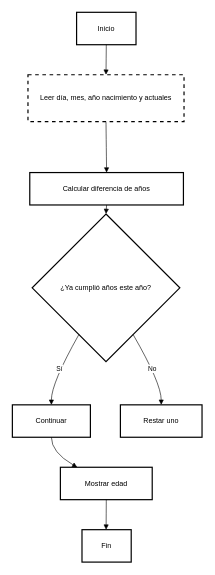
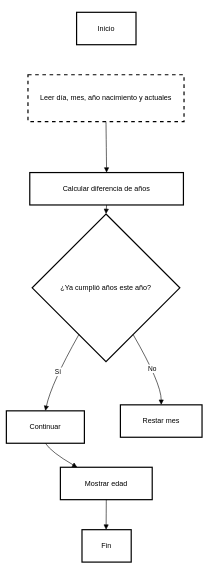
edge "Inicio" -> "Leer día, mes, año nacimiento y actuales": removed
node "Continuar": moved (51, 421) -> (45, 427)
node "Restar uno": label "Restar uno" -> "Restar mes"
